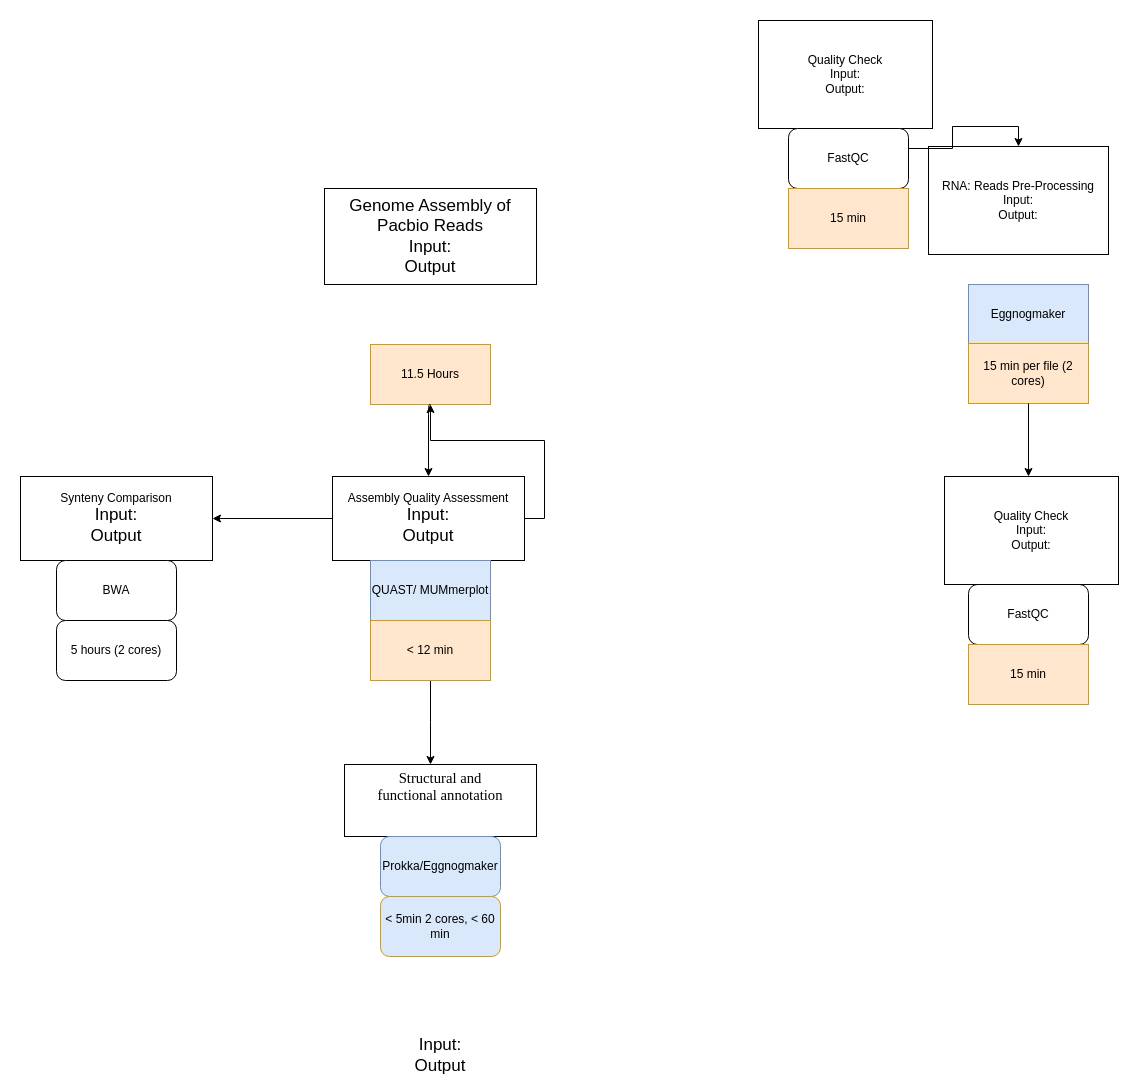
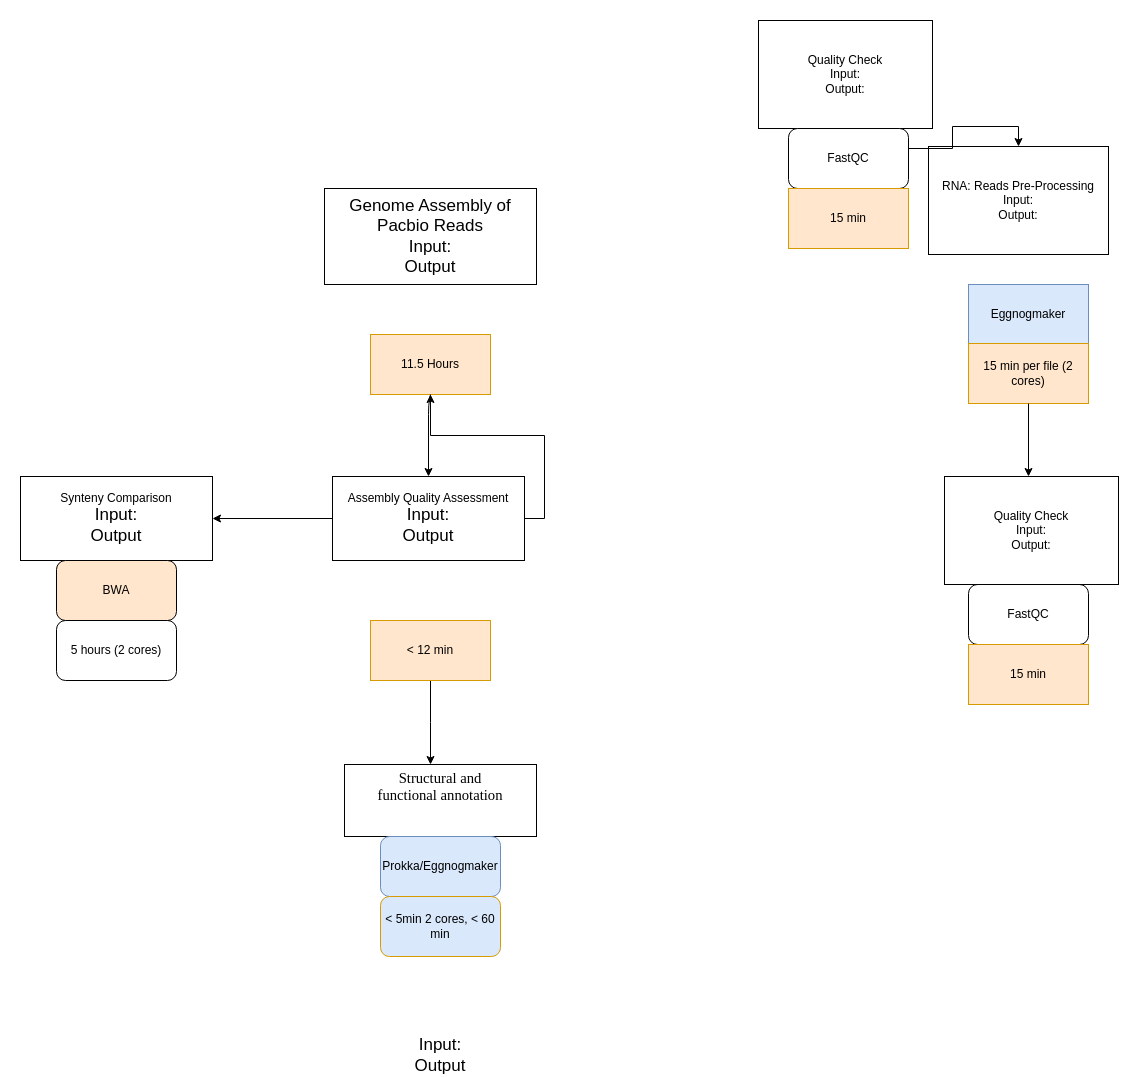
node "11.5 Hours": moved (431, 375) -> (431, 365)
node "BWA": fillcolor #ffffff -> #ffe6cc
node "QUAST/ MUMmerplot": removed
